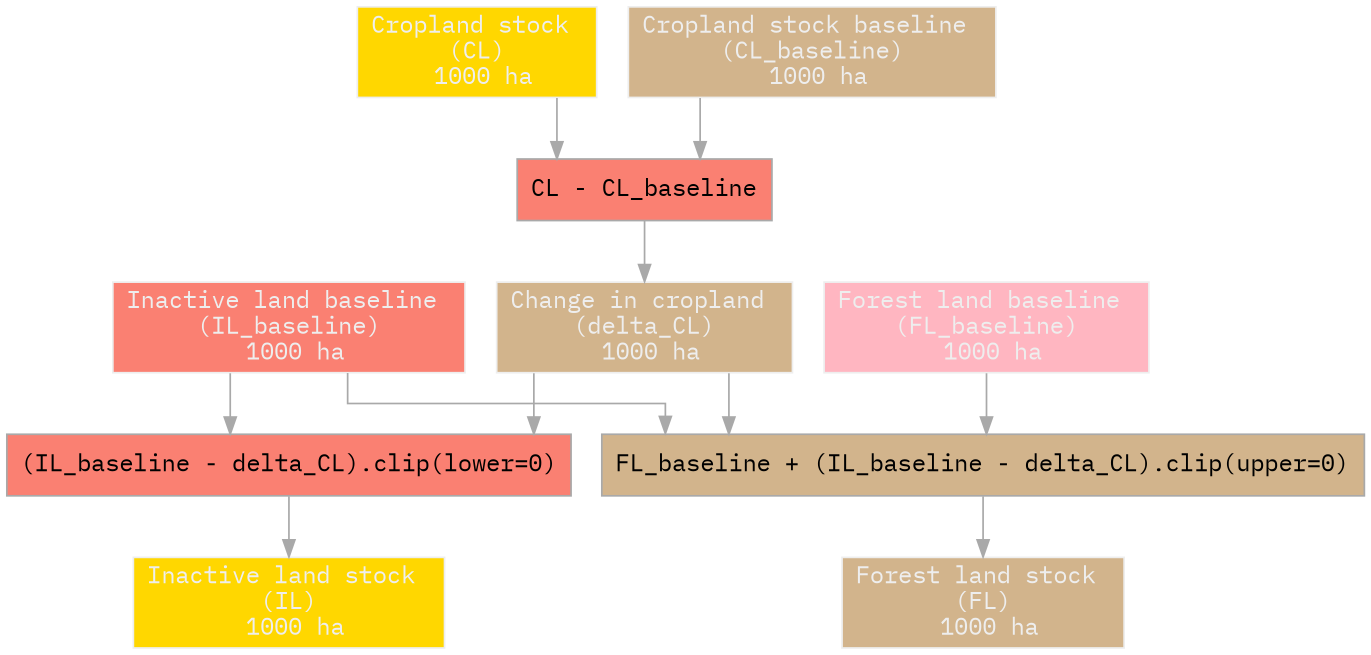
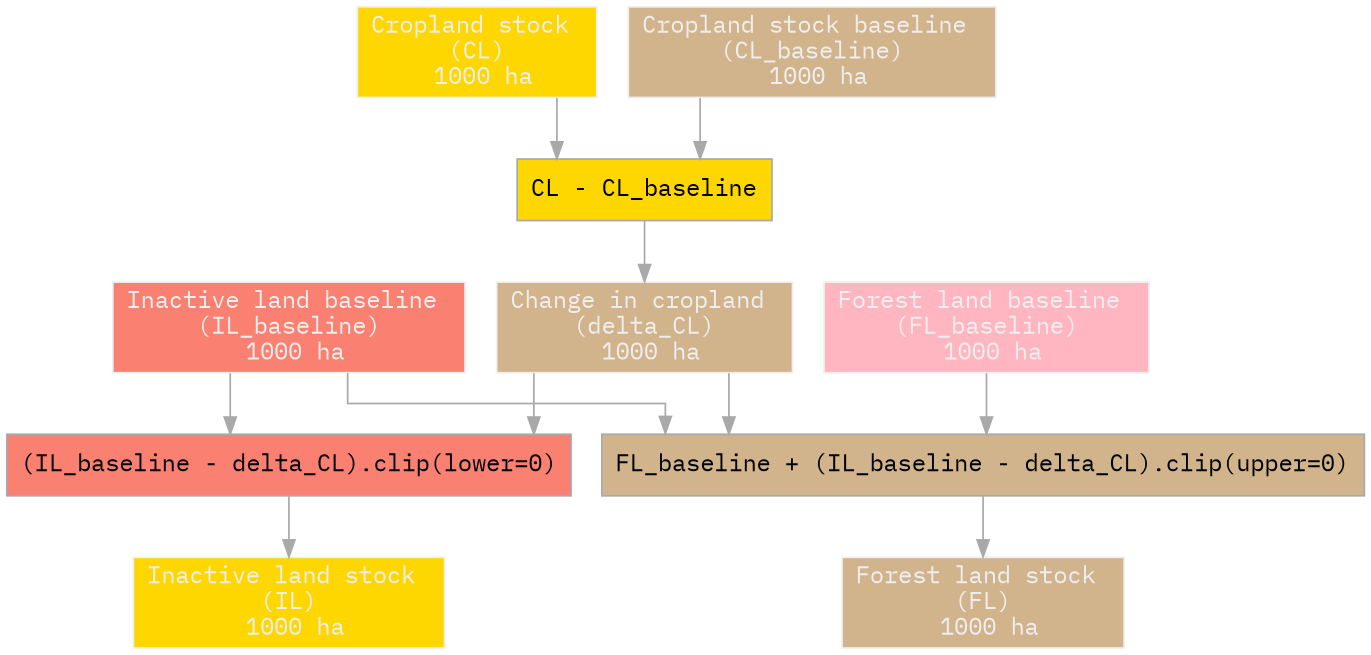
node "CL - CL_baseline": fillcolor salmon -> gold
